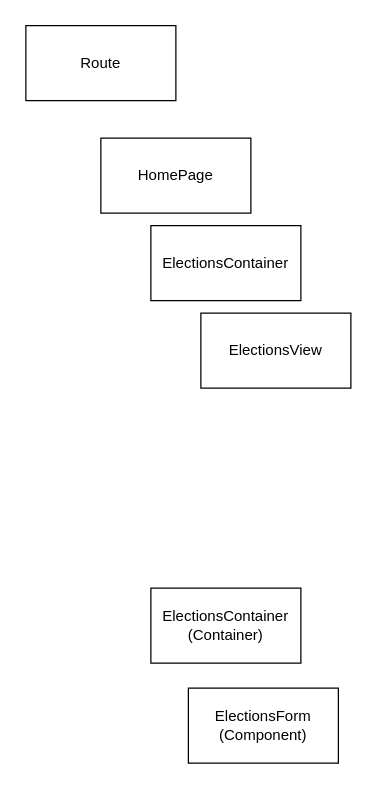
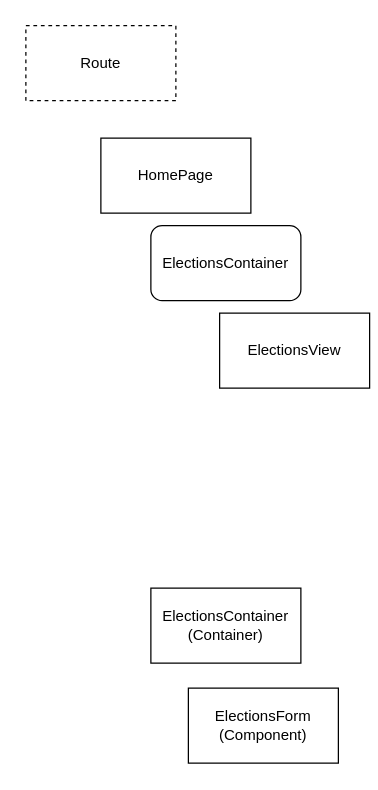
node "Route": style solid -> dashed
node "ElectionsContainer": shape rectangle -> rounded rectangle
node "ElectionsView": moved (276, 351) -> (294, 351)
